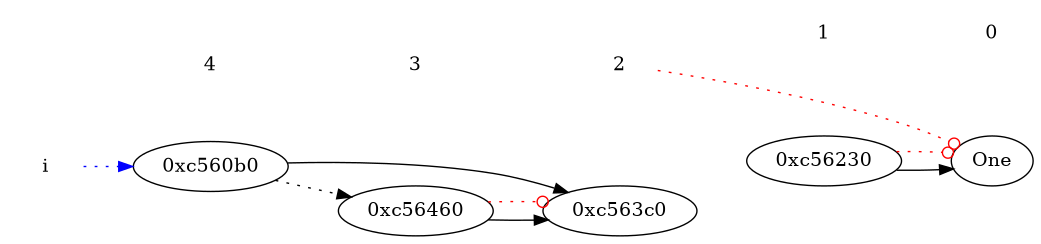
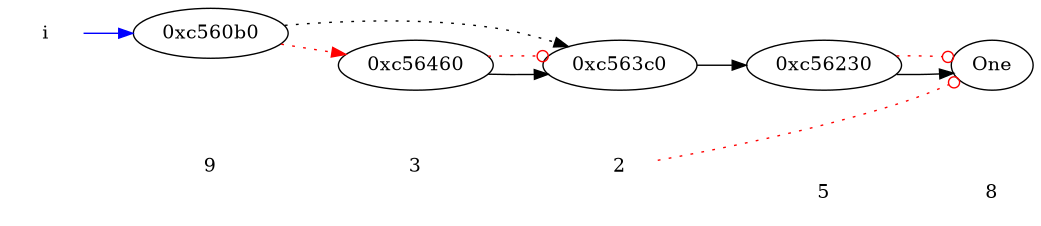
node "1": label "1" -> "5"
node "0": label "0" -> "8"
node "4": label "4" -> "9"
edge "0xc563c0" -> "0xc56230": added
edge "0xc560b0" -> "0xc563c0": style solid -> dotted
edge "i" -> "0xc560b0": style dotted -> solid
edge "0xc560b0" -> "0xc56460": color black -> red
